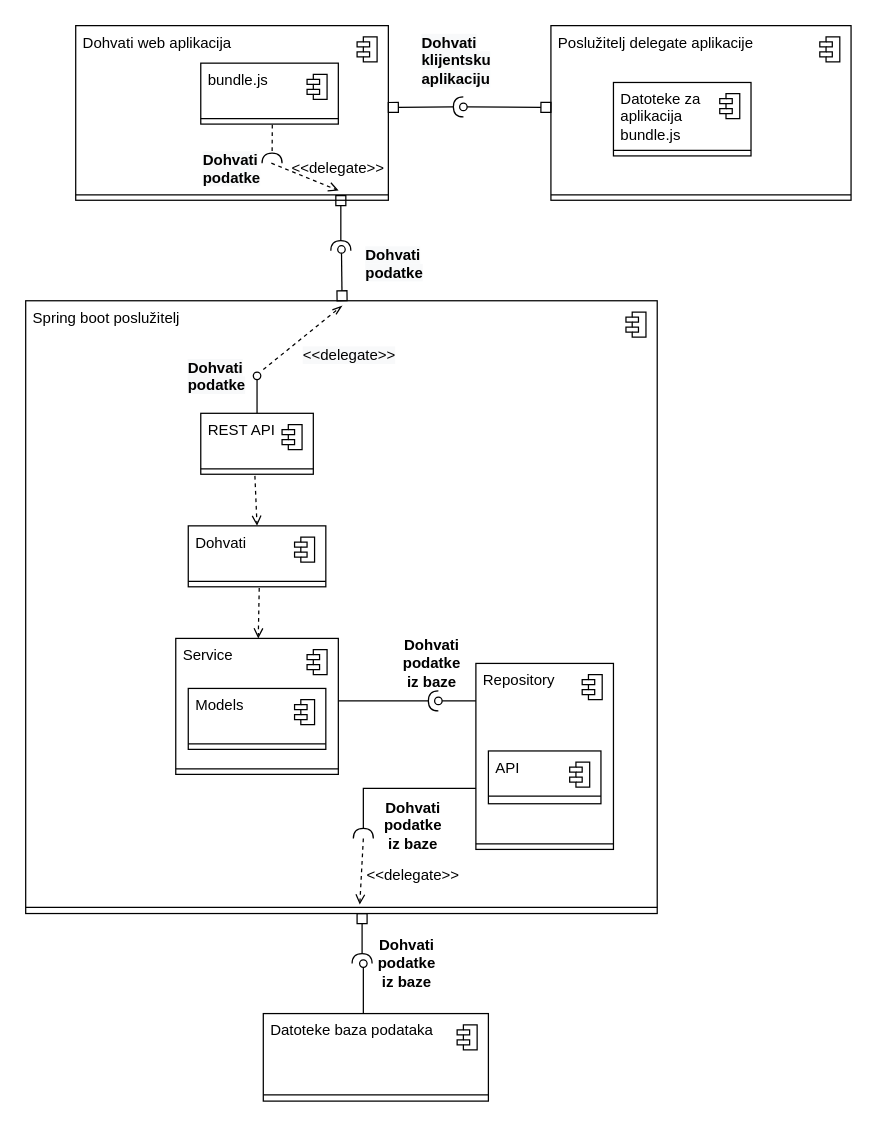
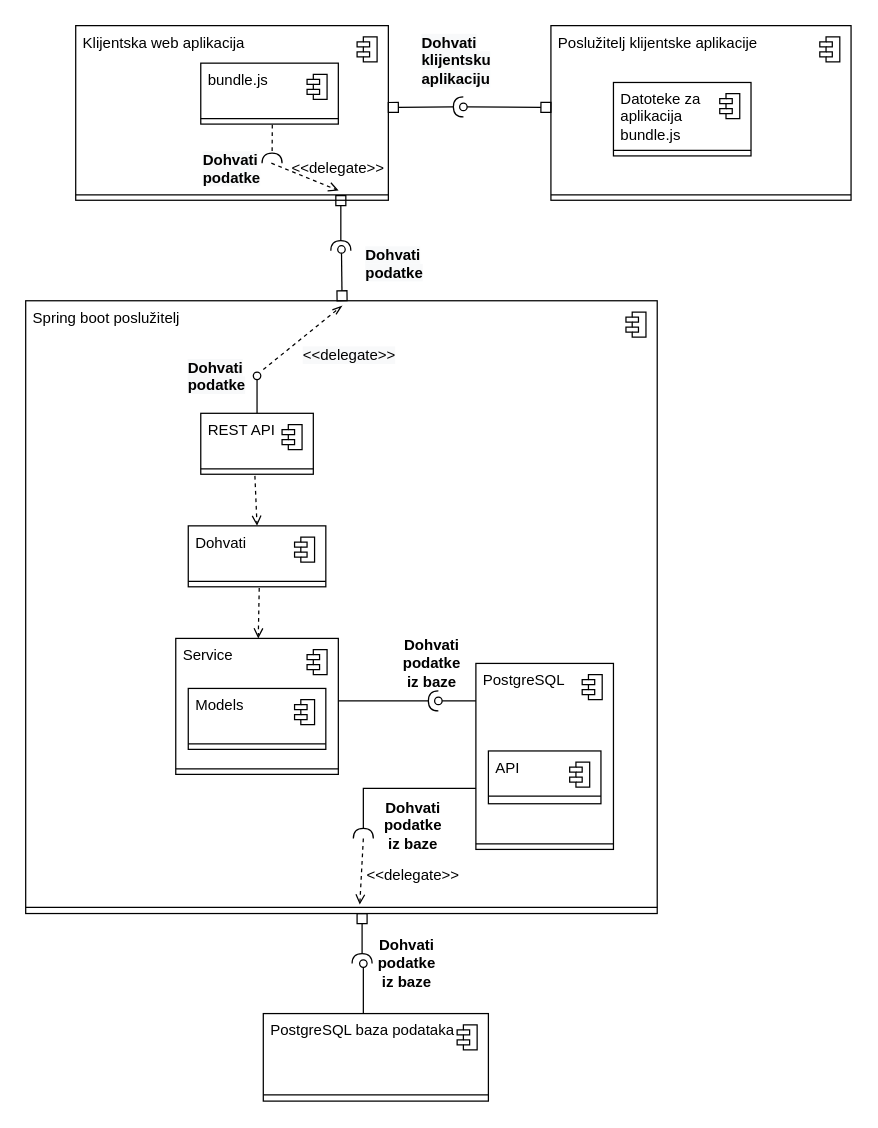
node "Dohvati web aplikacija": label "Dohvati web aplikacija" -> "Klijentska web aplikacija"
node "Poslužitelj delegate aplikacije": label "Poslužitelj delegate aplikacije" -> "Poslužitelj klijentske aplikacije"
node "Repository": label "Repository" -> "PostgreSQL"
node "Datoteke baza podataka": label "Datoteke baza podataka" -> "PostgreSQL baza podataka"
